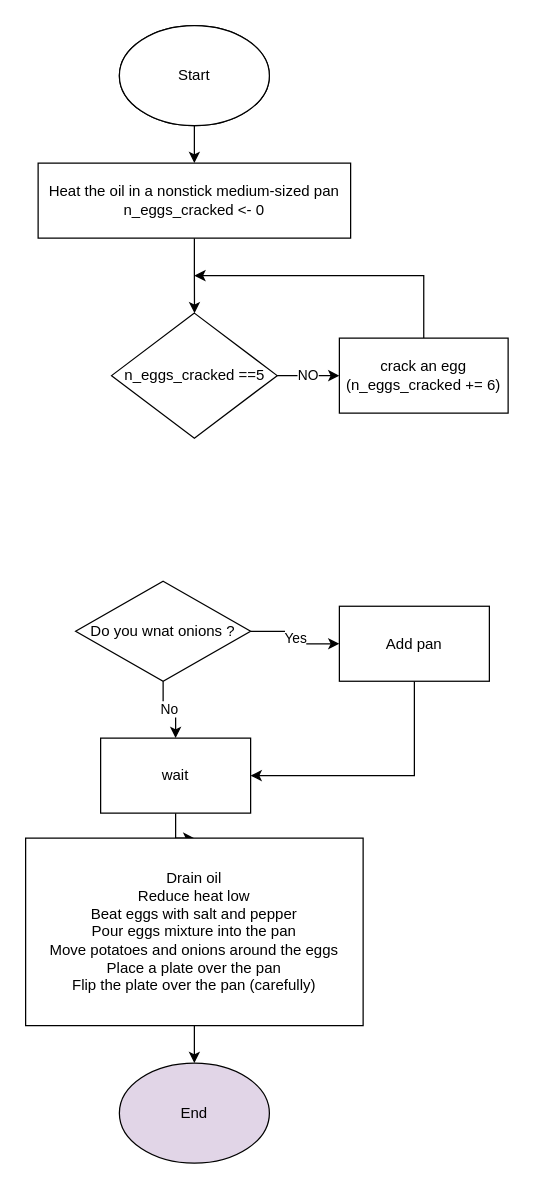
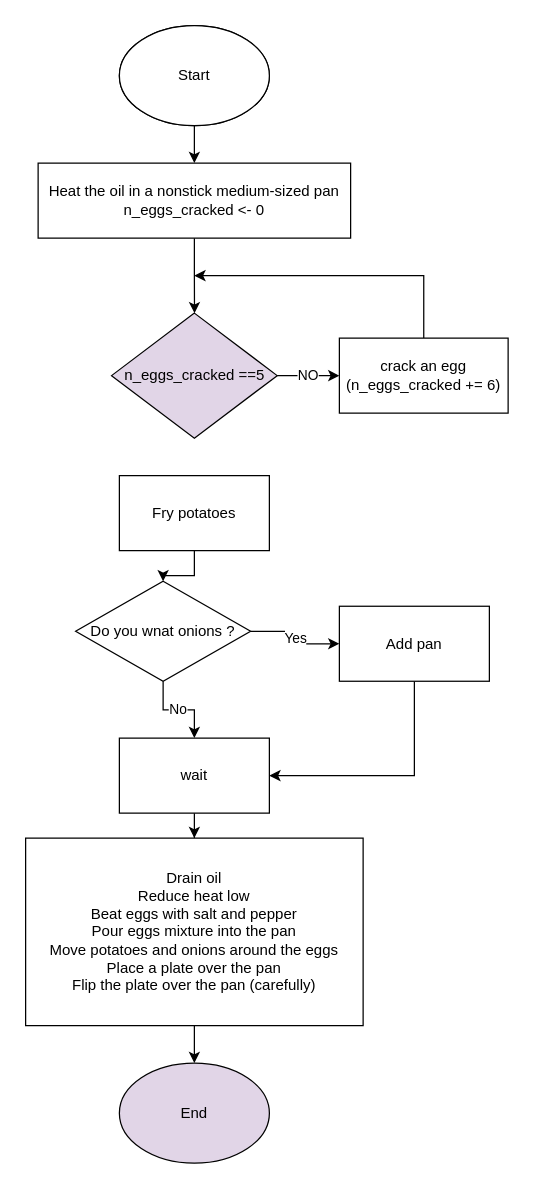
node "n_eggs_cracked ==5": fillcolor #ffffff -> #e1d5e7
node "Fry potatoes": added
edge "Fry potatoes" -> "Do you wnat onions ?": added
node "wait": moved (176, 776) -> (194, 776)
